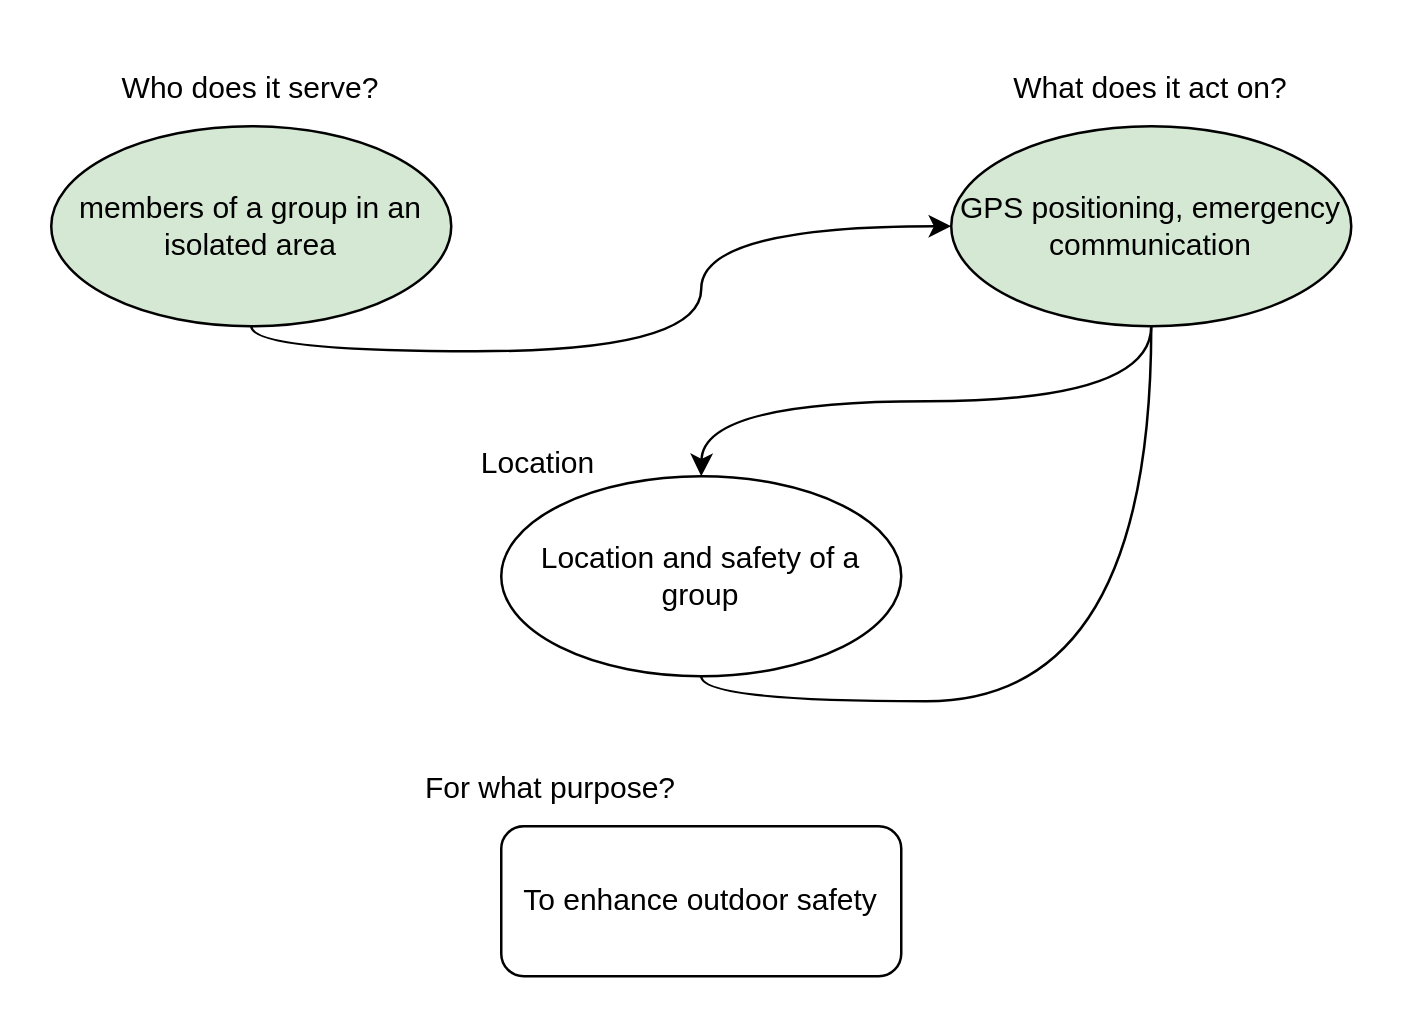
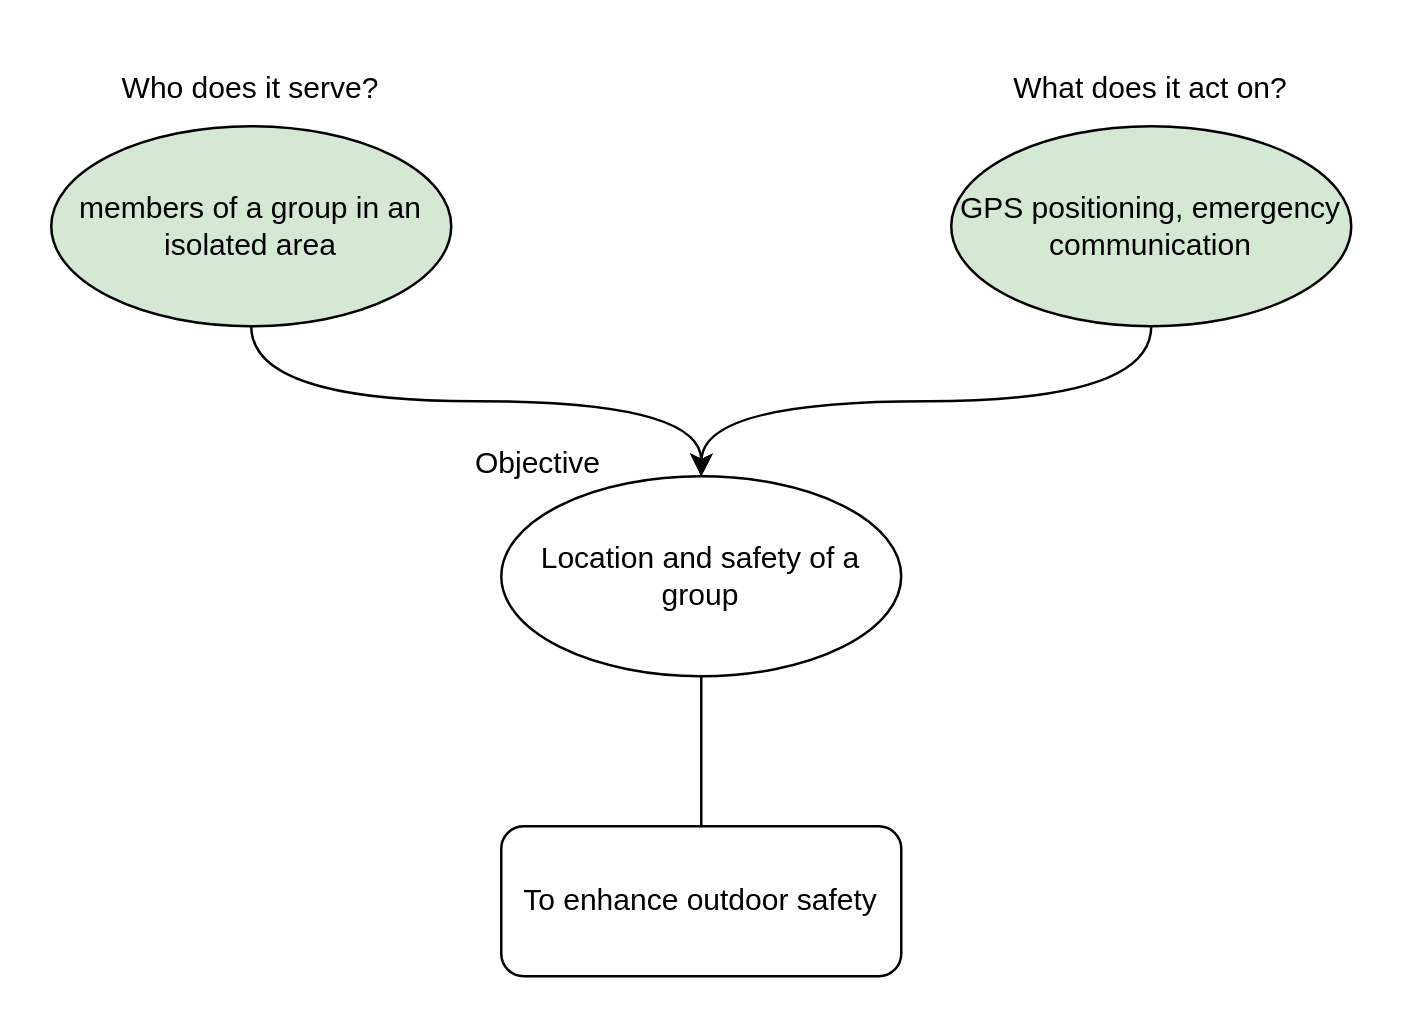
edge "members of a group in an isolated area" -> "GPS positioning, emergency communication": now "members of a group in an isolated area" -> "Location and safety of a group"
node "Location": label "Location" -> "Objective"
edge "GPS positioning, emergency communication" -- "Location and safety of a group": now "To enhance outdoor safety" -- "Location and safety of a group"
node "For what purpose?": removed
